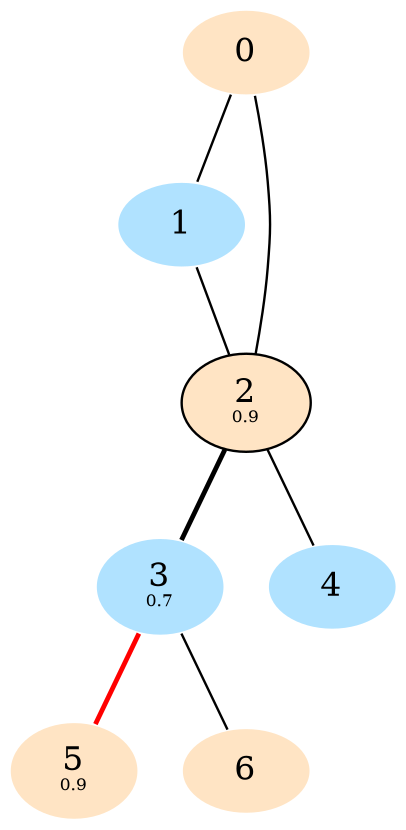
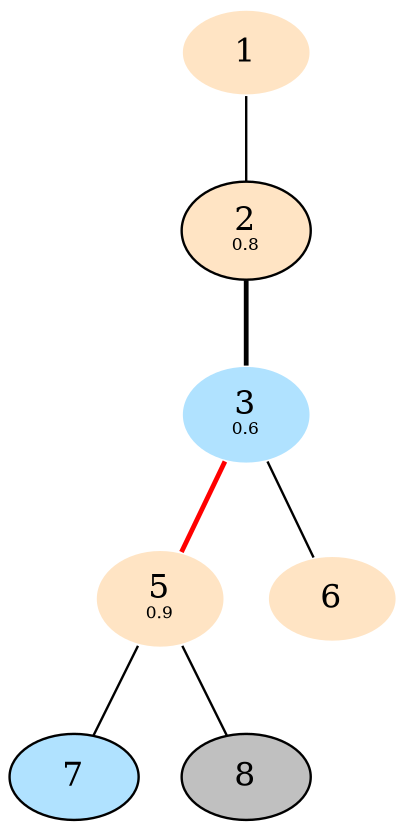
node "0": removed
node "1": fillcolor lightskyblue1 -> bisque
node "2": text "0.9" -> "0.8"
node "4": removed
node "3": text "0.7" -> "0.6"
node "7": added
node "8": added
